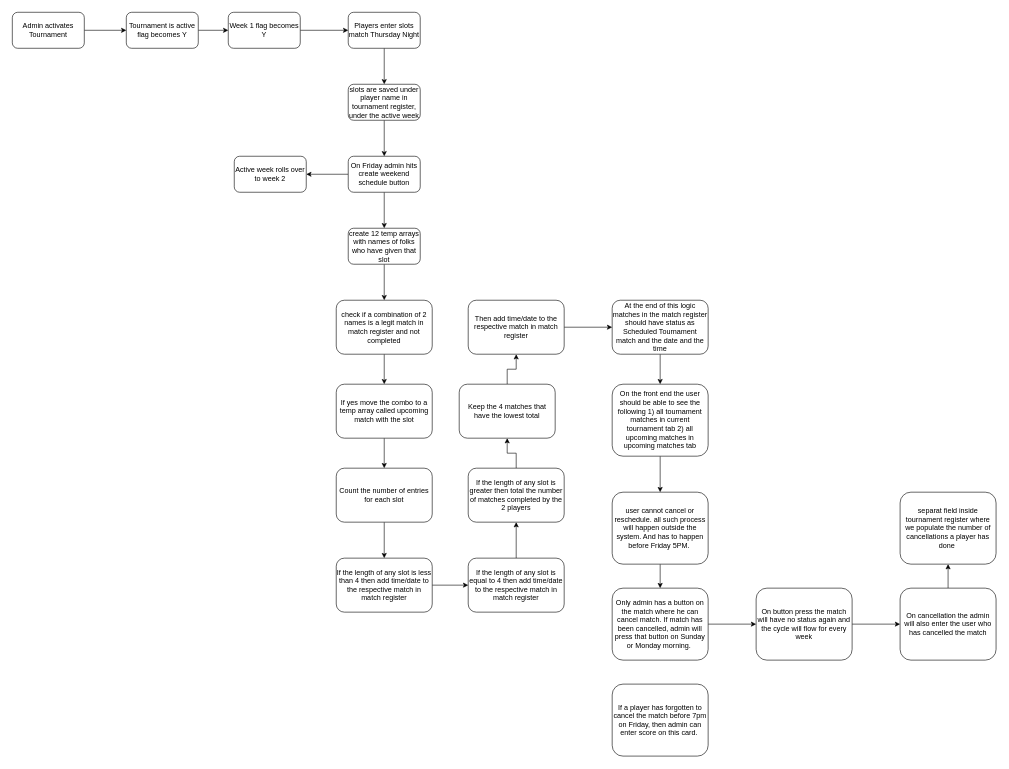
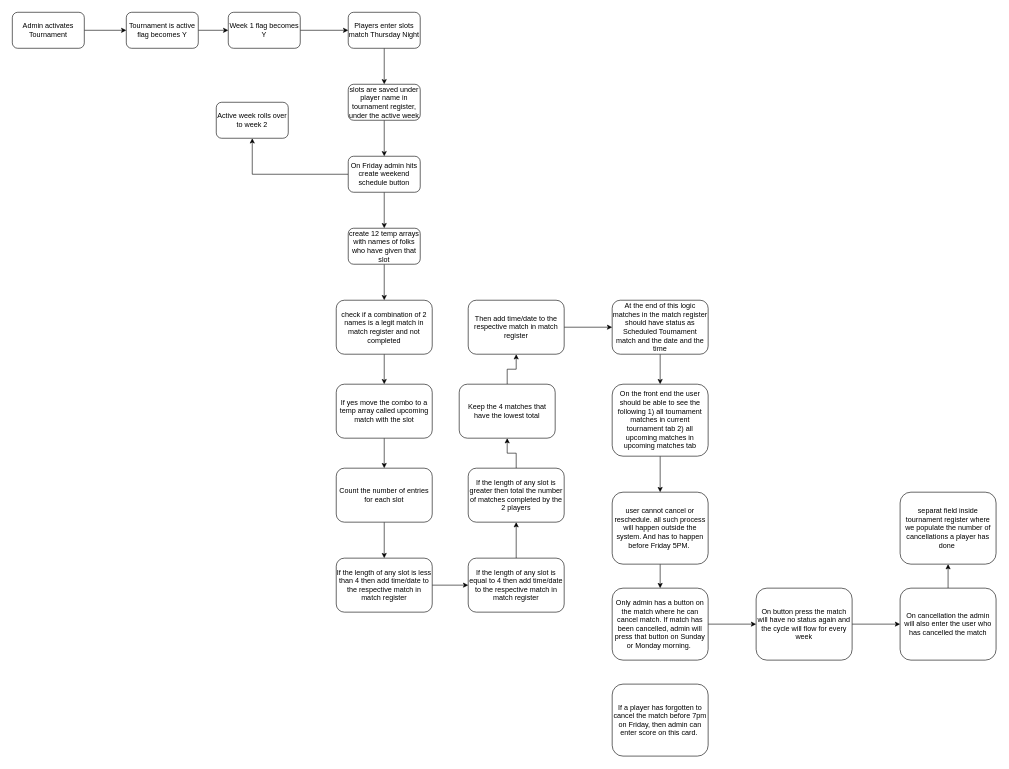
node "Active week rolls over to week 2": moved (270, 174) -> (252, 120)
